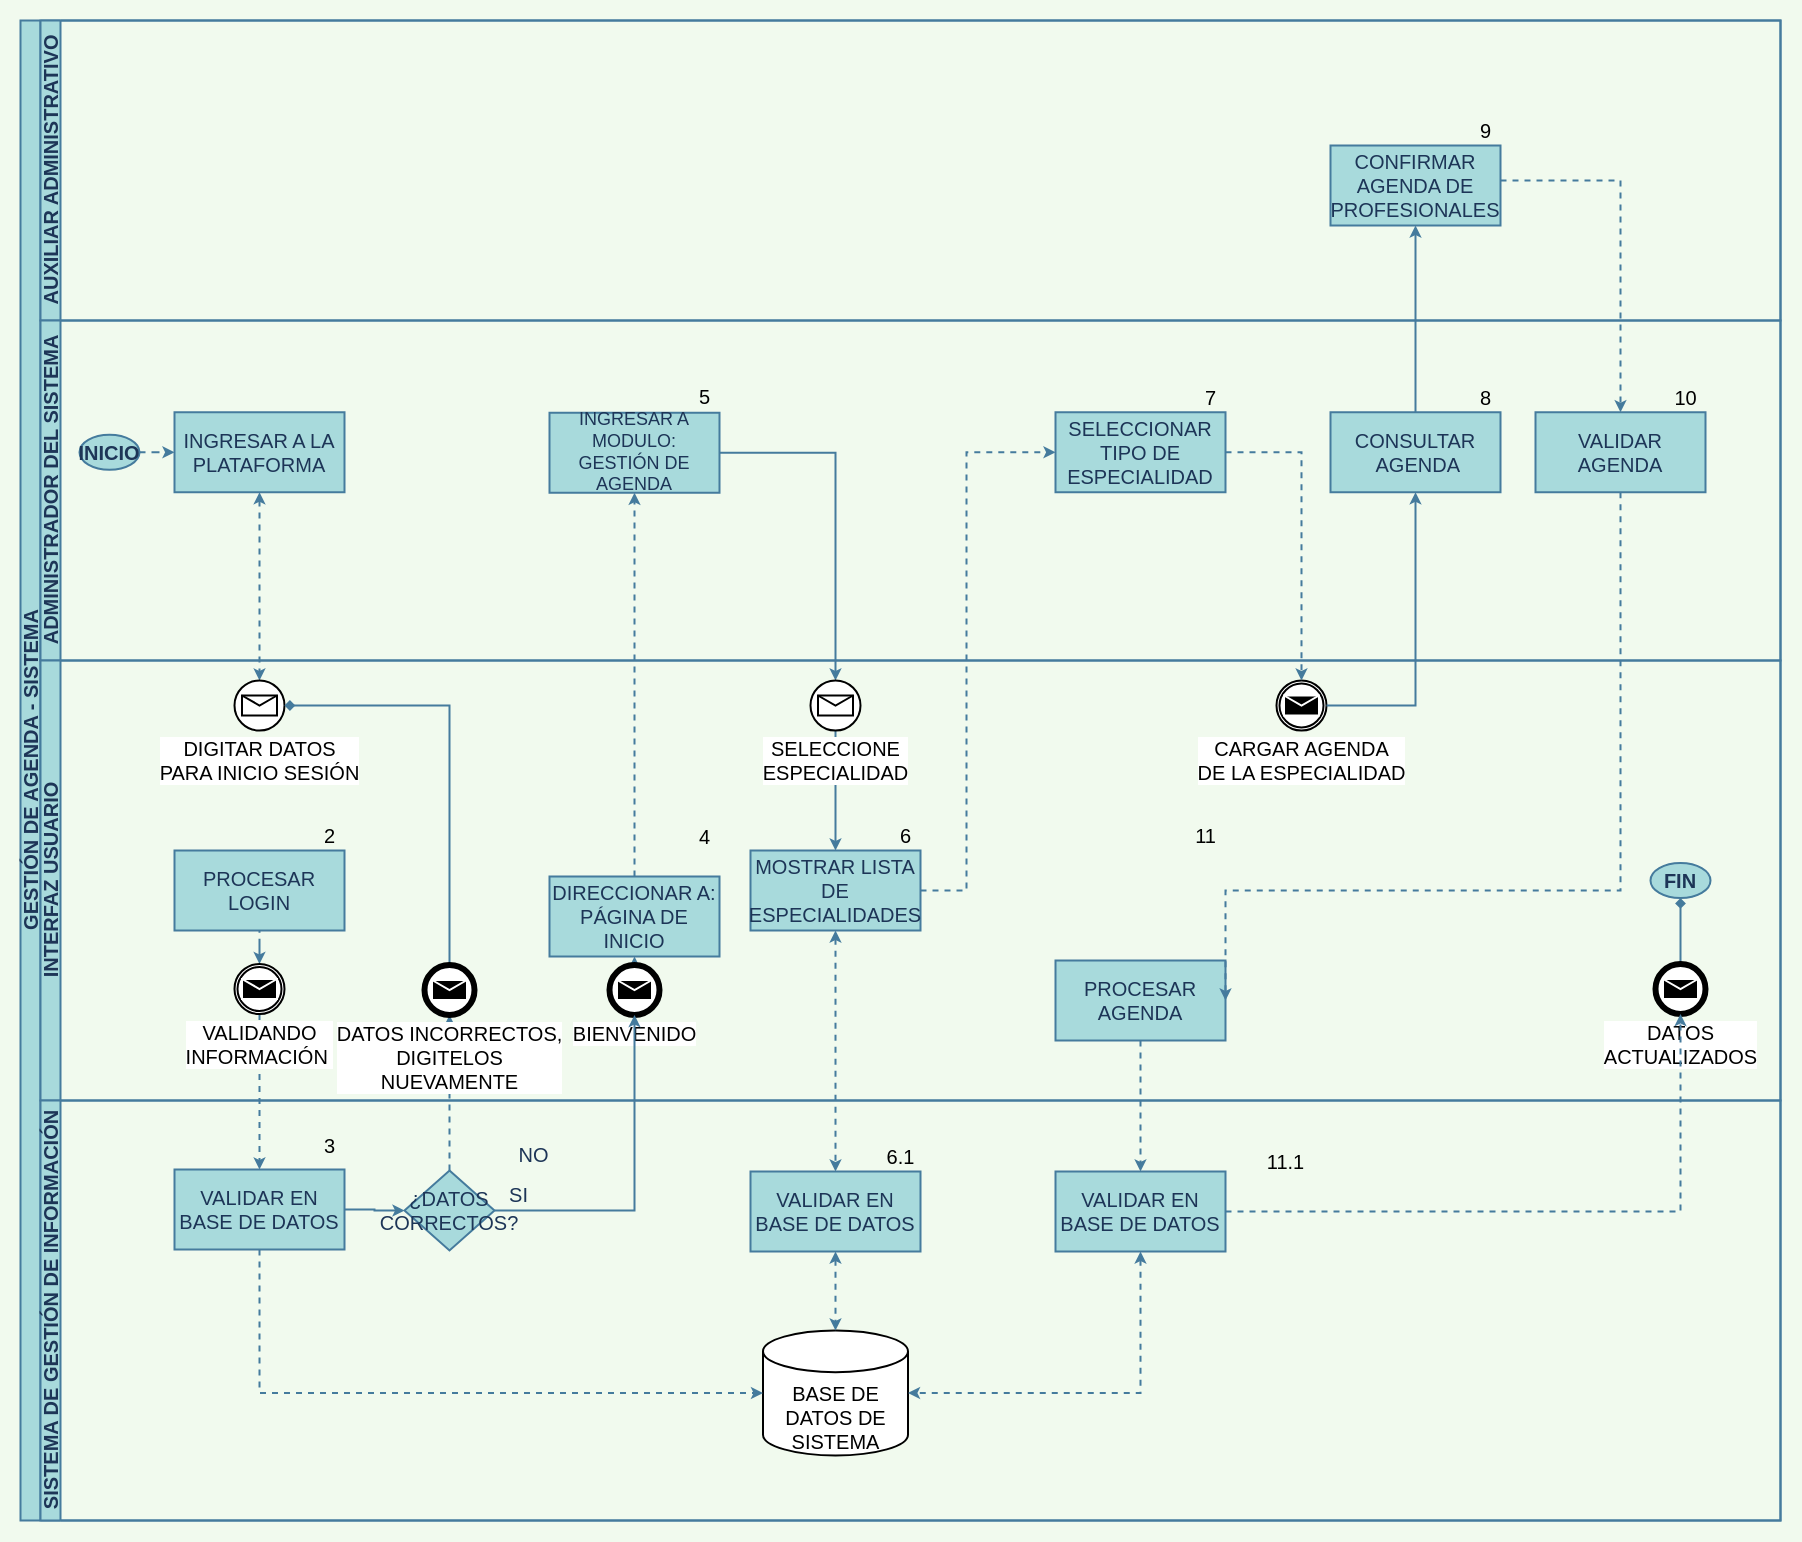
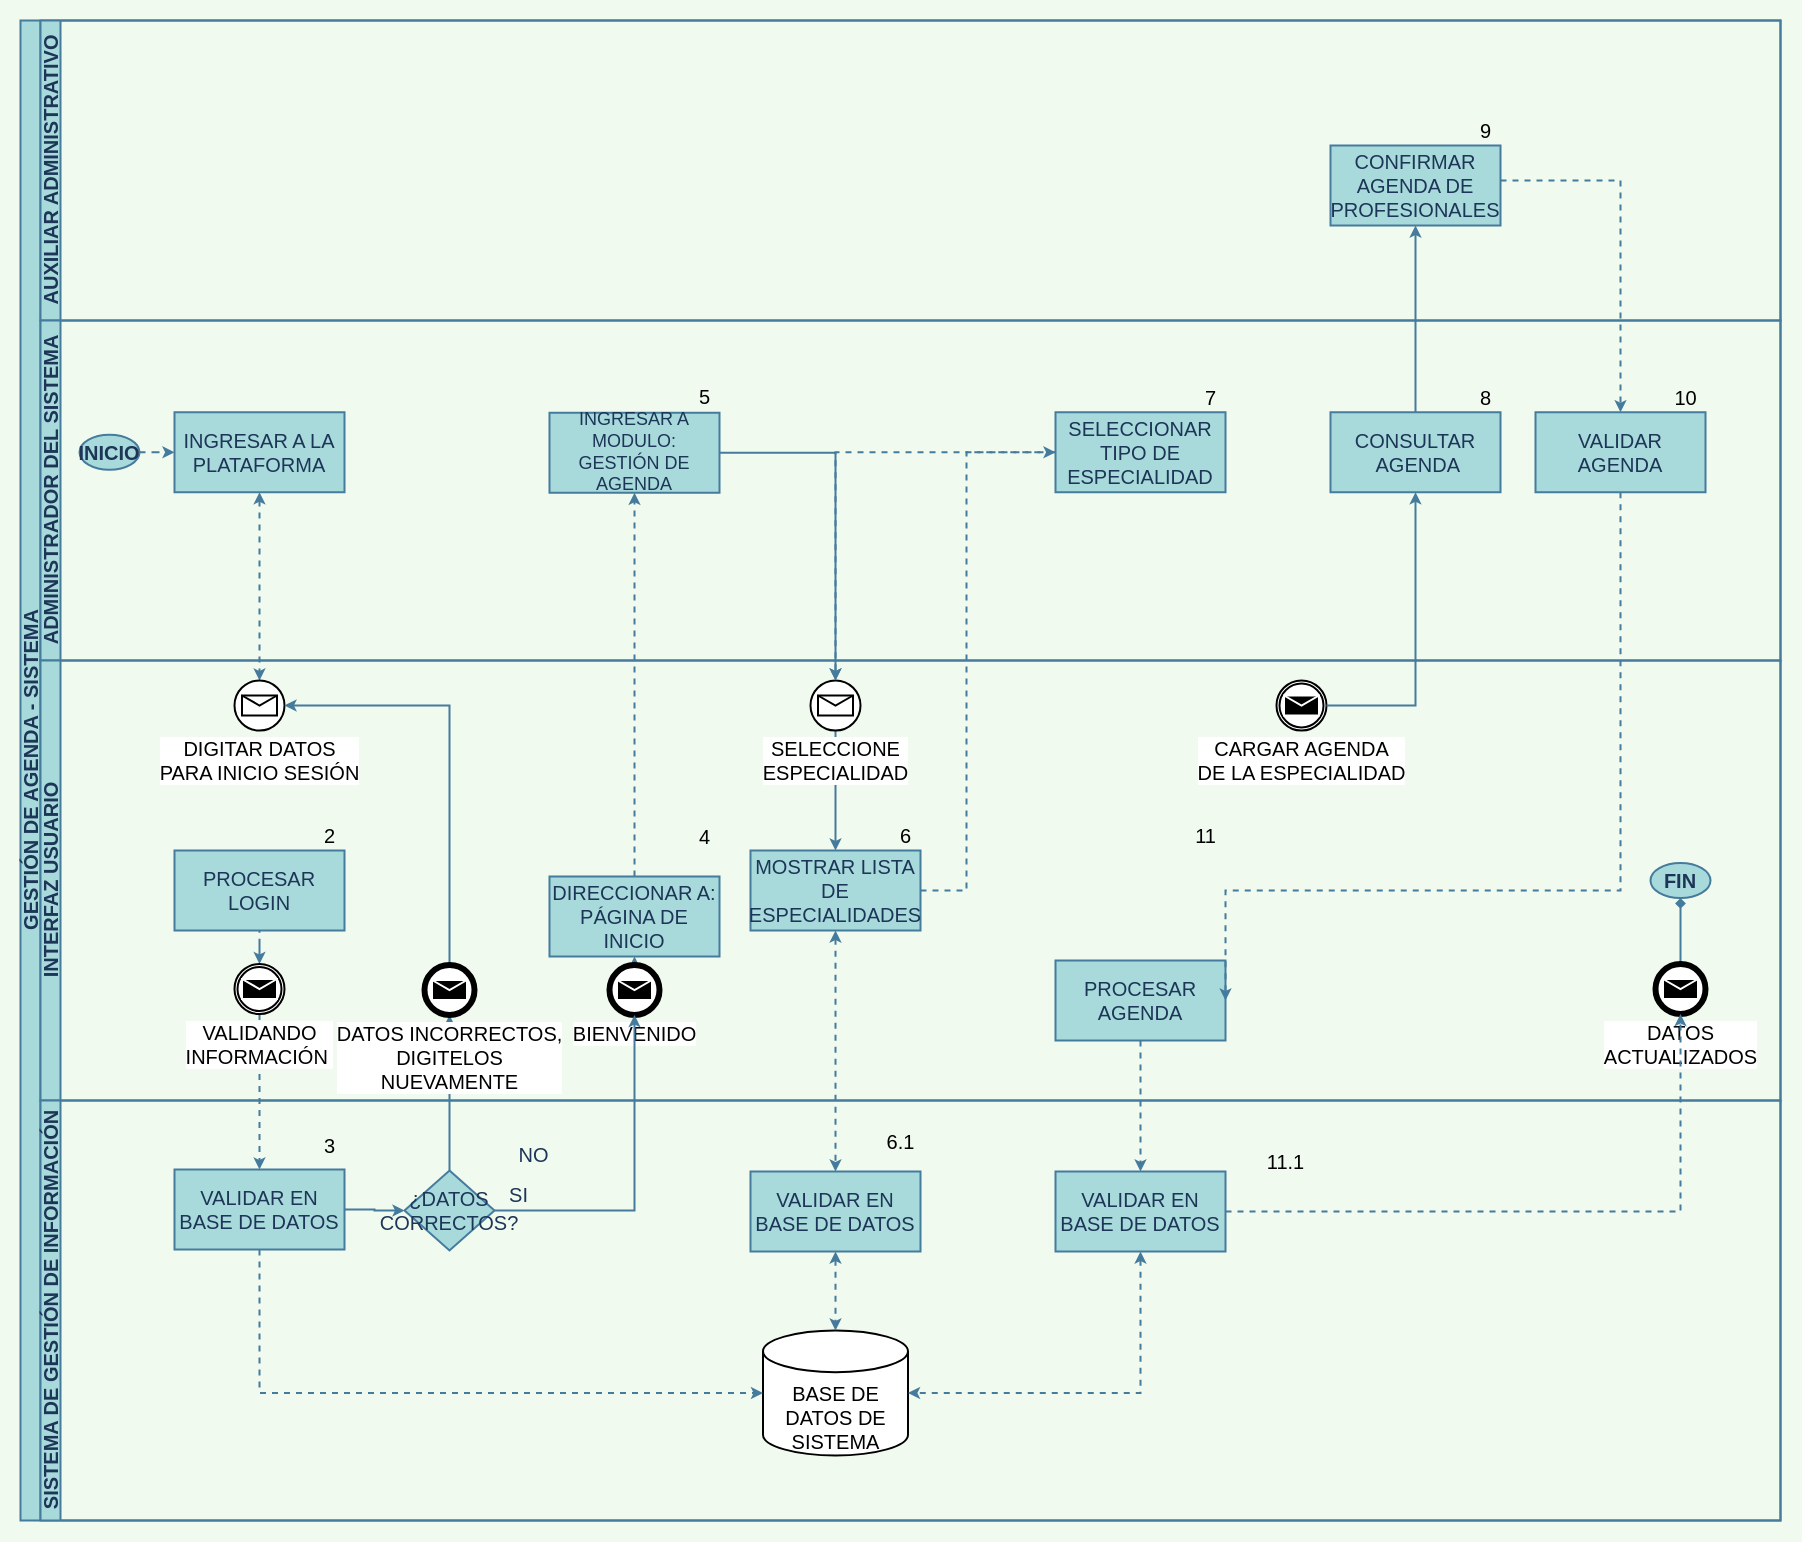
edge "SELECCIONAR TIPO DE ESPECIALIDAD" -> "CARGAR AGENDADE LA ESPECIALIDAD": now "SELECCIONAR TIPO DE ESPECIALIDAD" -> "SELECCIONE ESPECIALIDAD"
edge "DATOS INCORRECTOS, DIGITELOS NUEVAMENTE" -> "DIGITAR DATOS PARA INICIO SESIÓN": arrowhead diamond -> classic
edge "¿DATOS CORRECTOS?" -> "DATOS INCORRECTOS, DIGITELOS NUEVAMENTE": style dashed -> solid
node "6.1": moved (901, 1157) -> (901, 1142)
